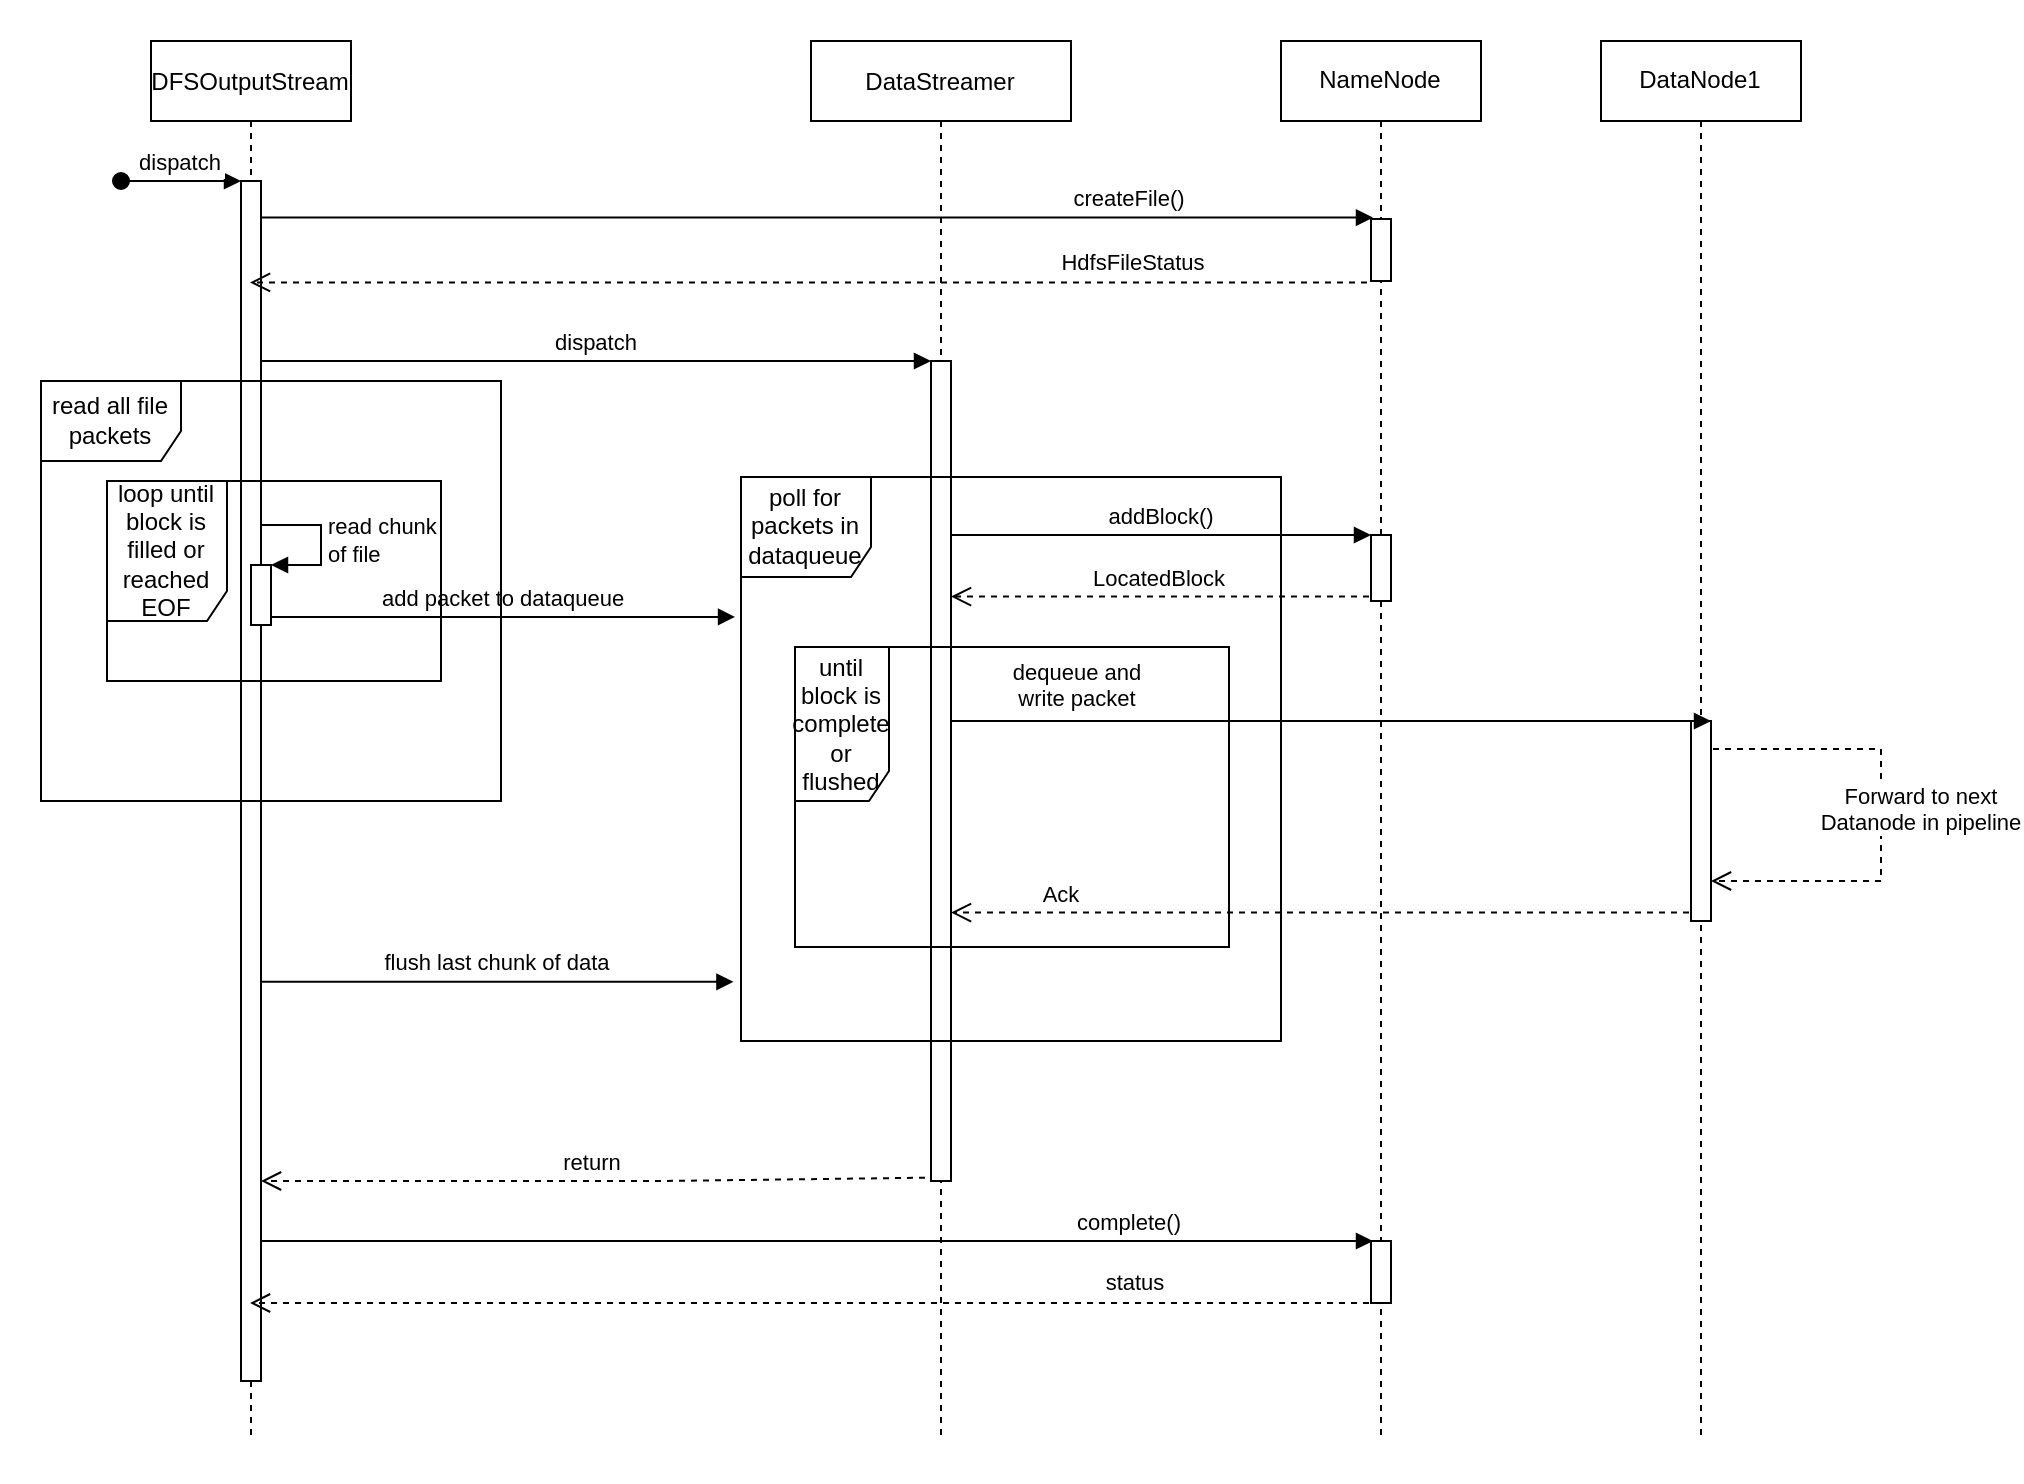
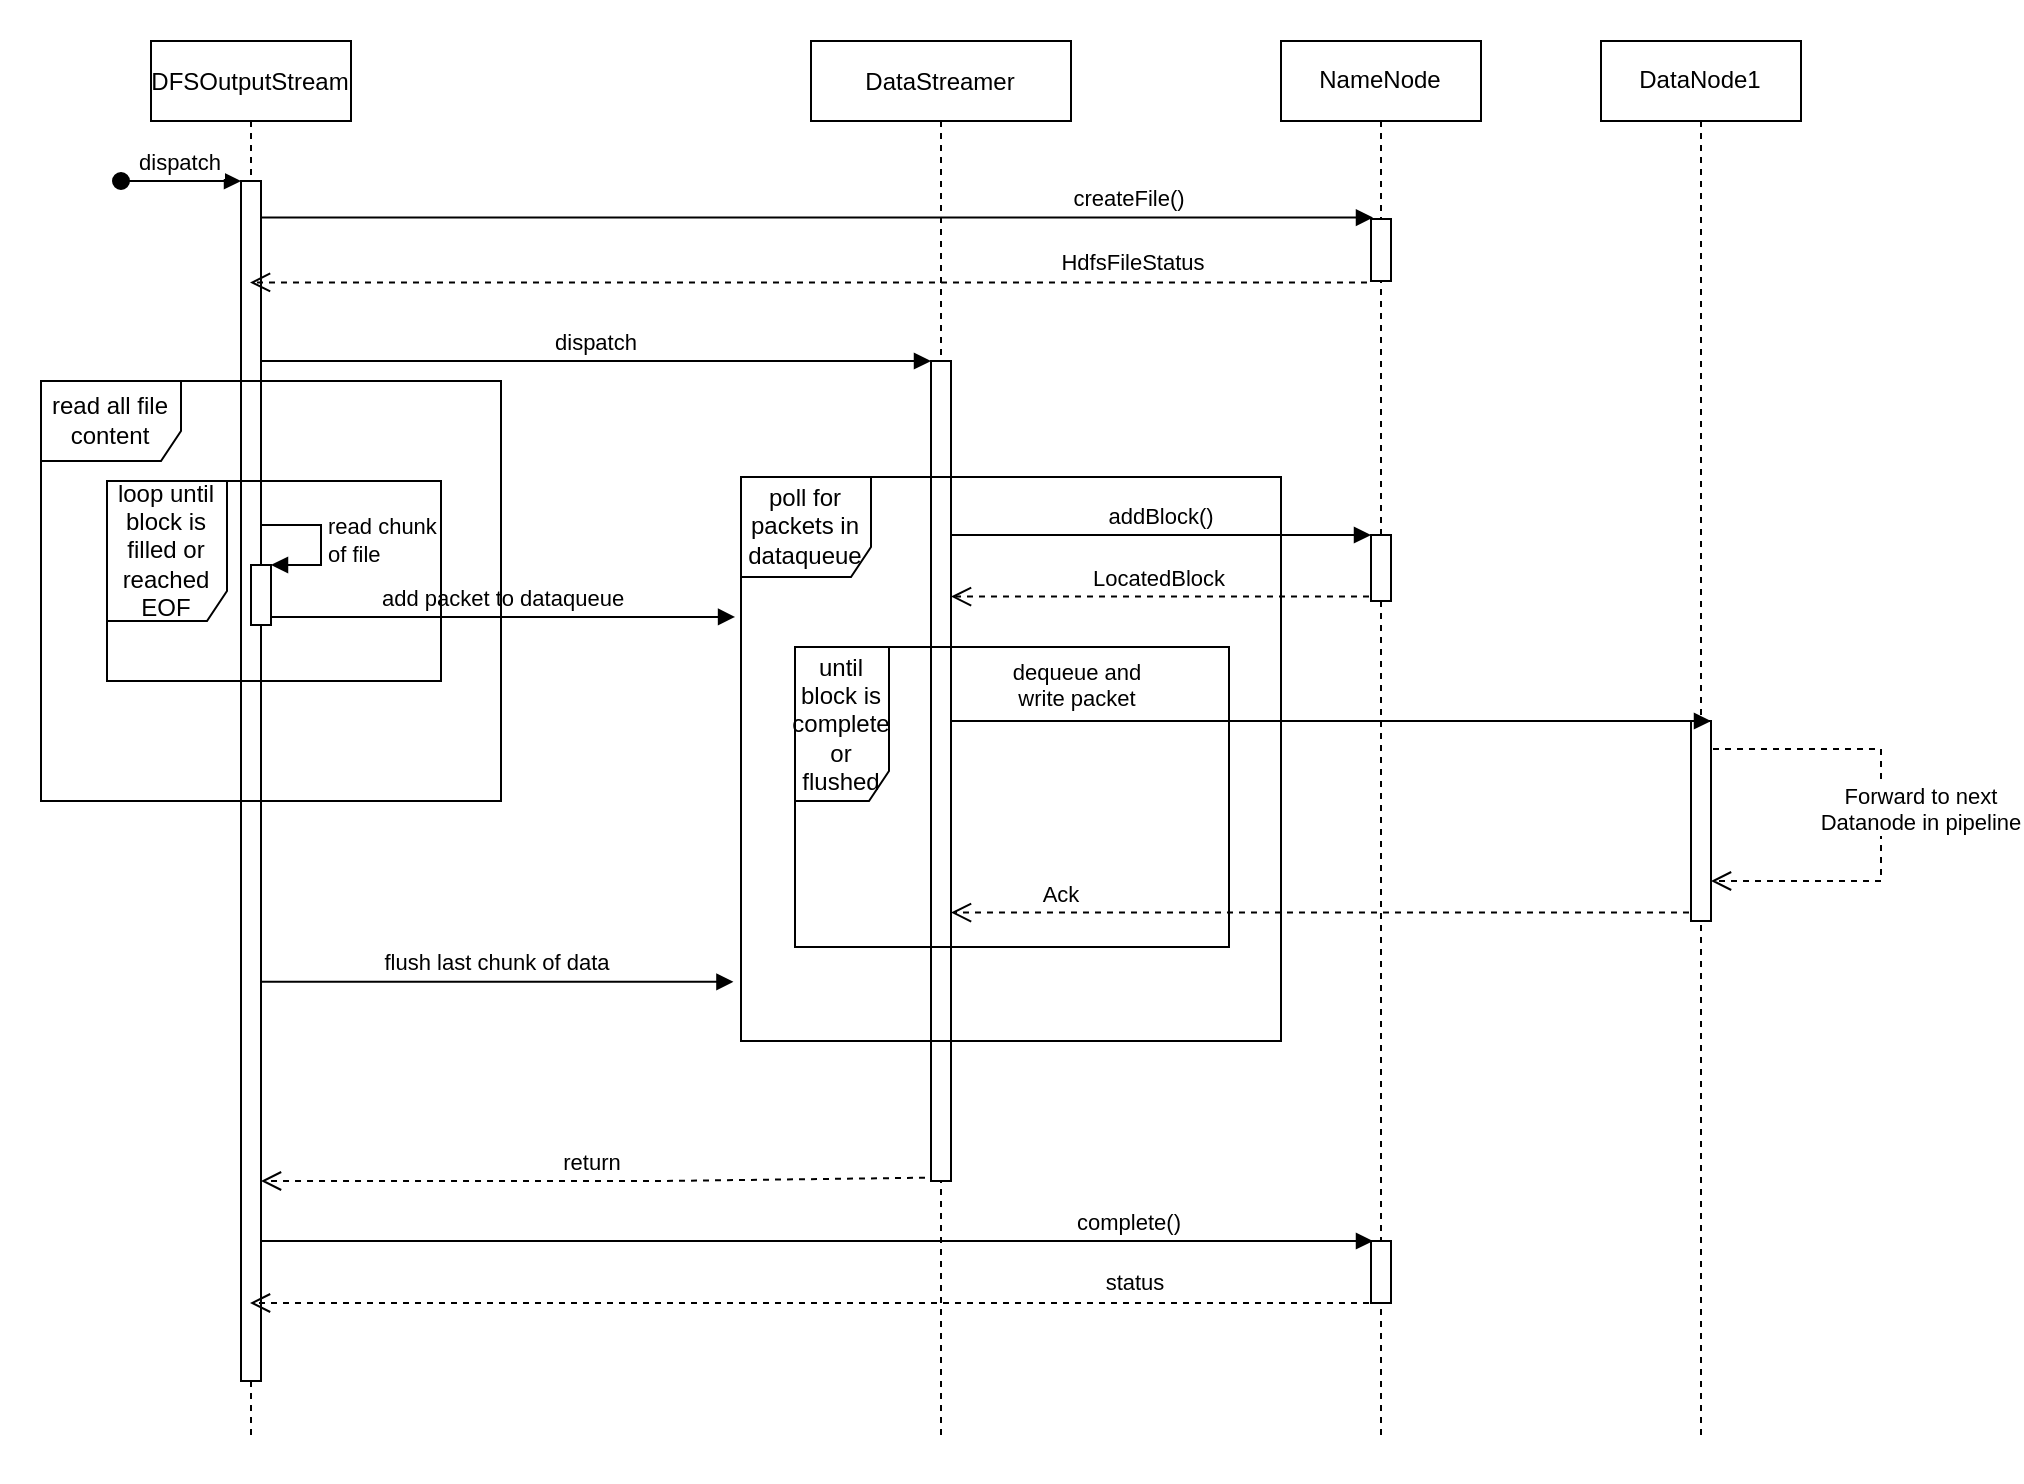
node "read all file packets": label "read all file packets" -> "read all file content"
